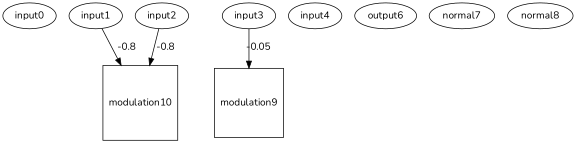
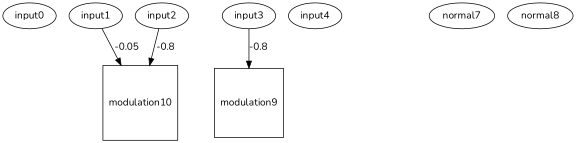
node "output6": removed
edge "input1" -> "modulation10": label "-0.8" -> "-0.05"
edge "input3" -> "modulation9": label "-0.05" -> "-0.8"
